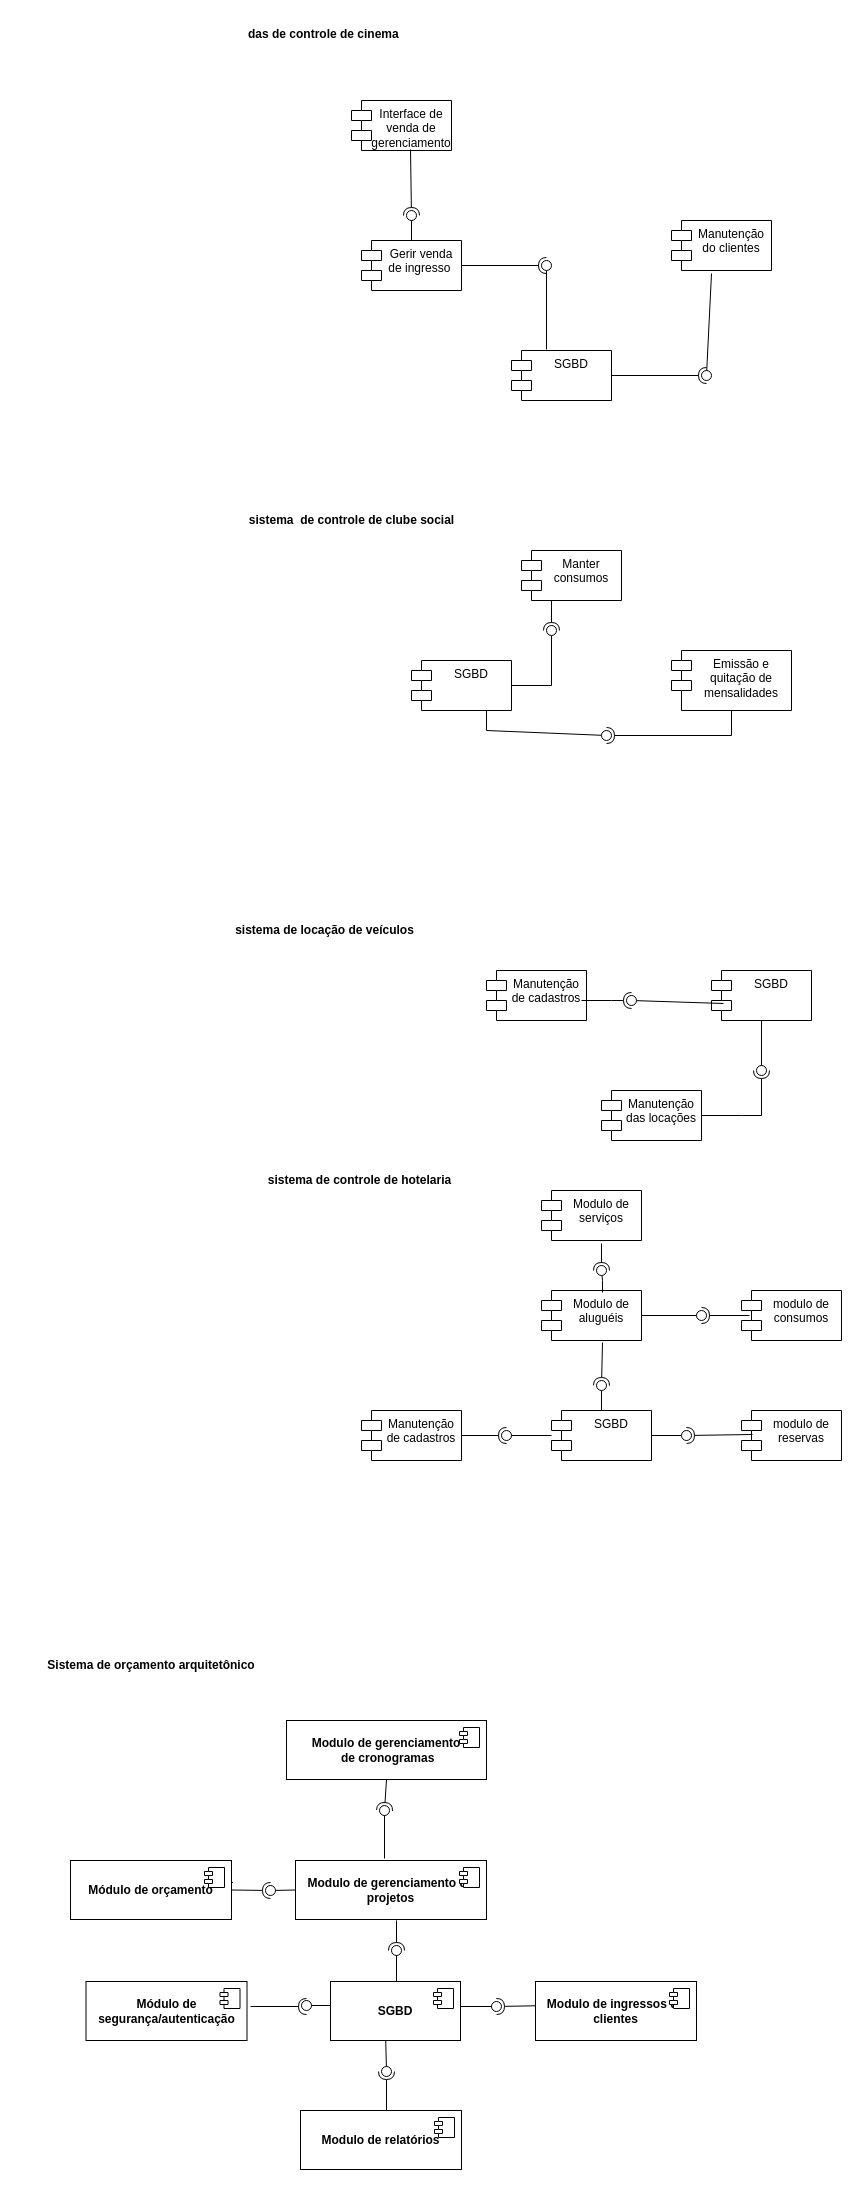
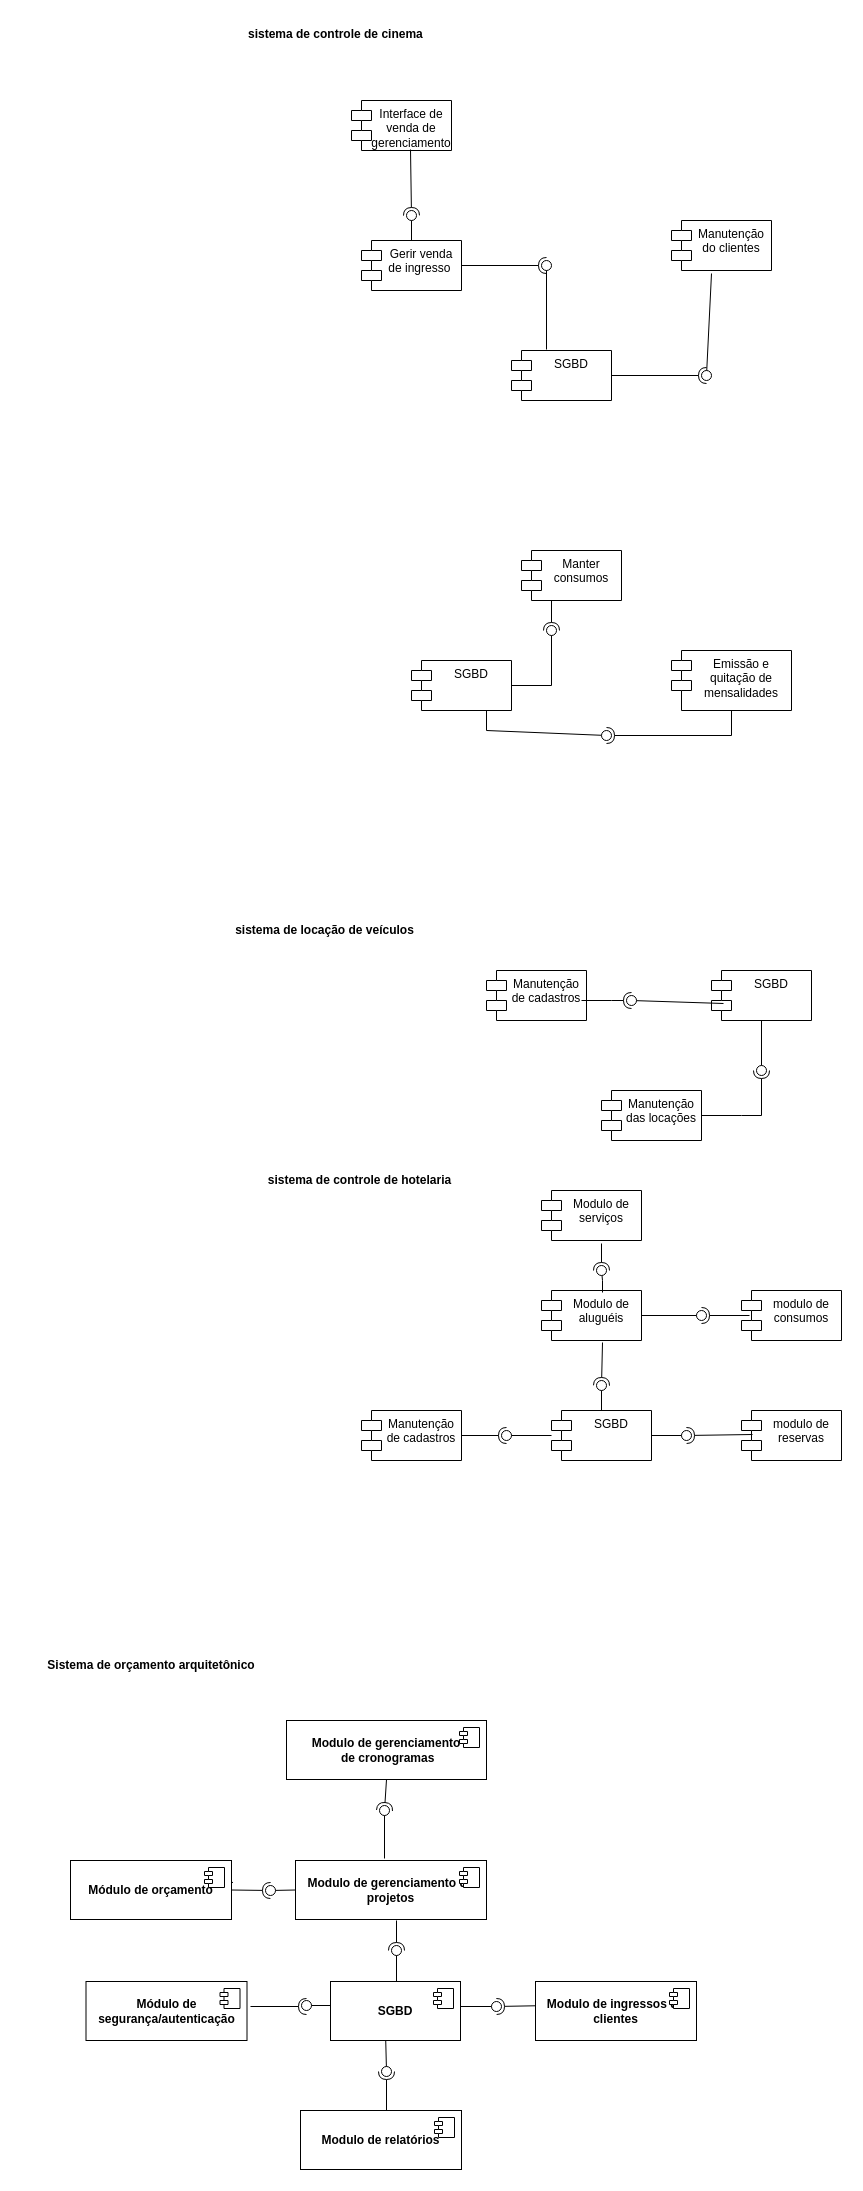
node "das de controle de cinema": label "das de controle de cinema" -> "sistema de controle de cinema"
node "sistema de controle de clube social": removed
